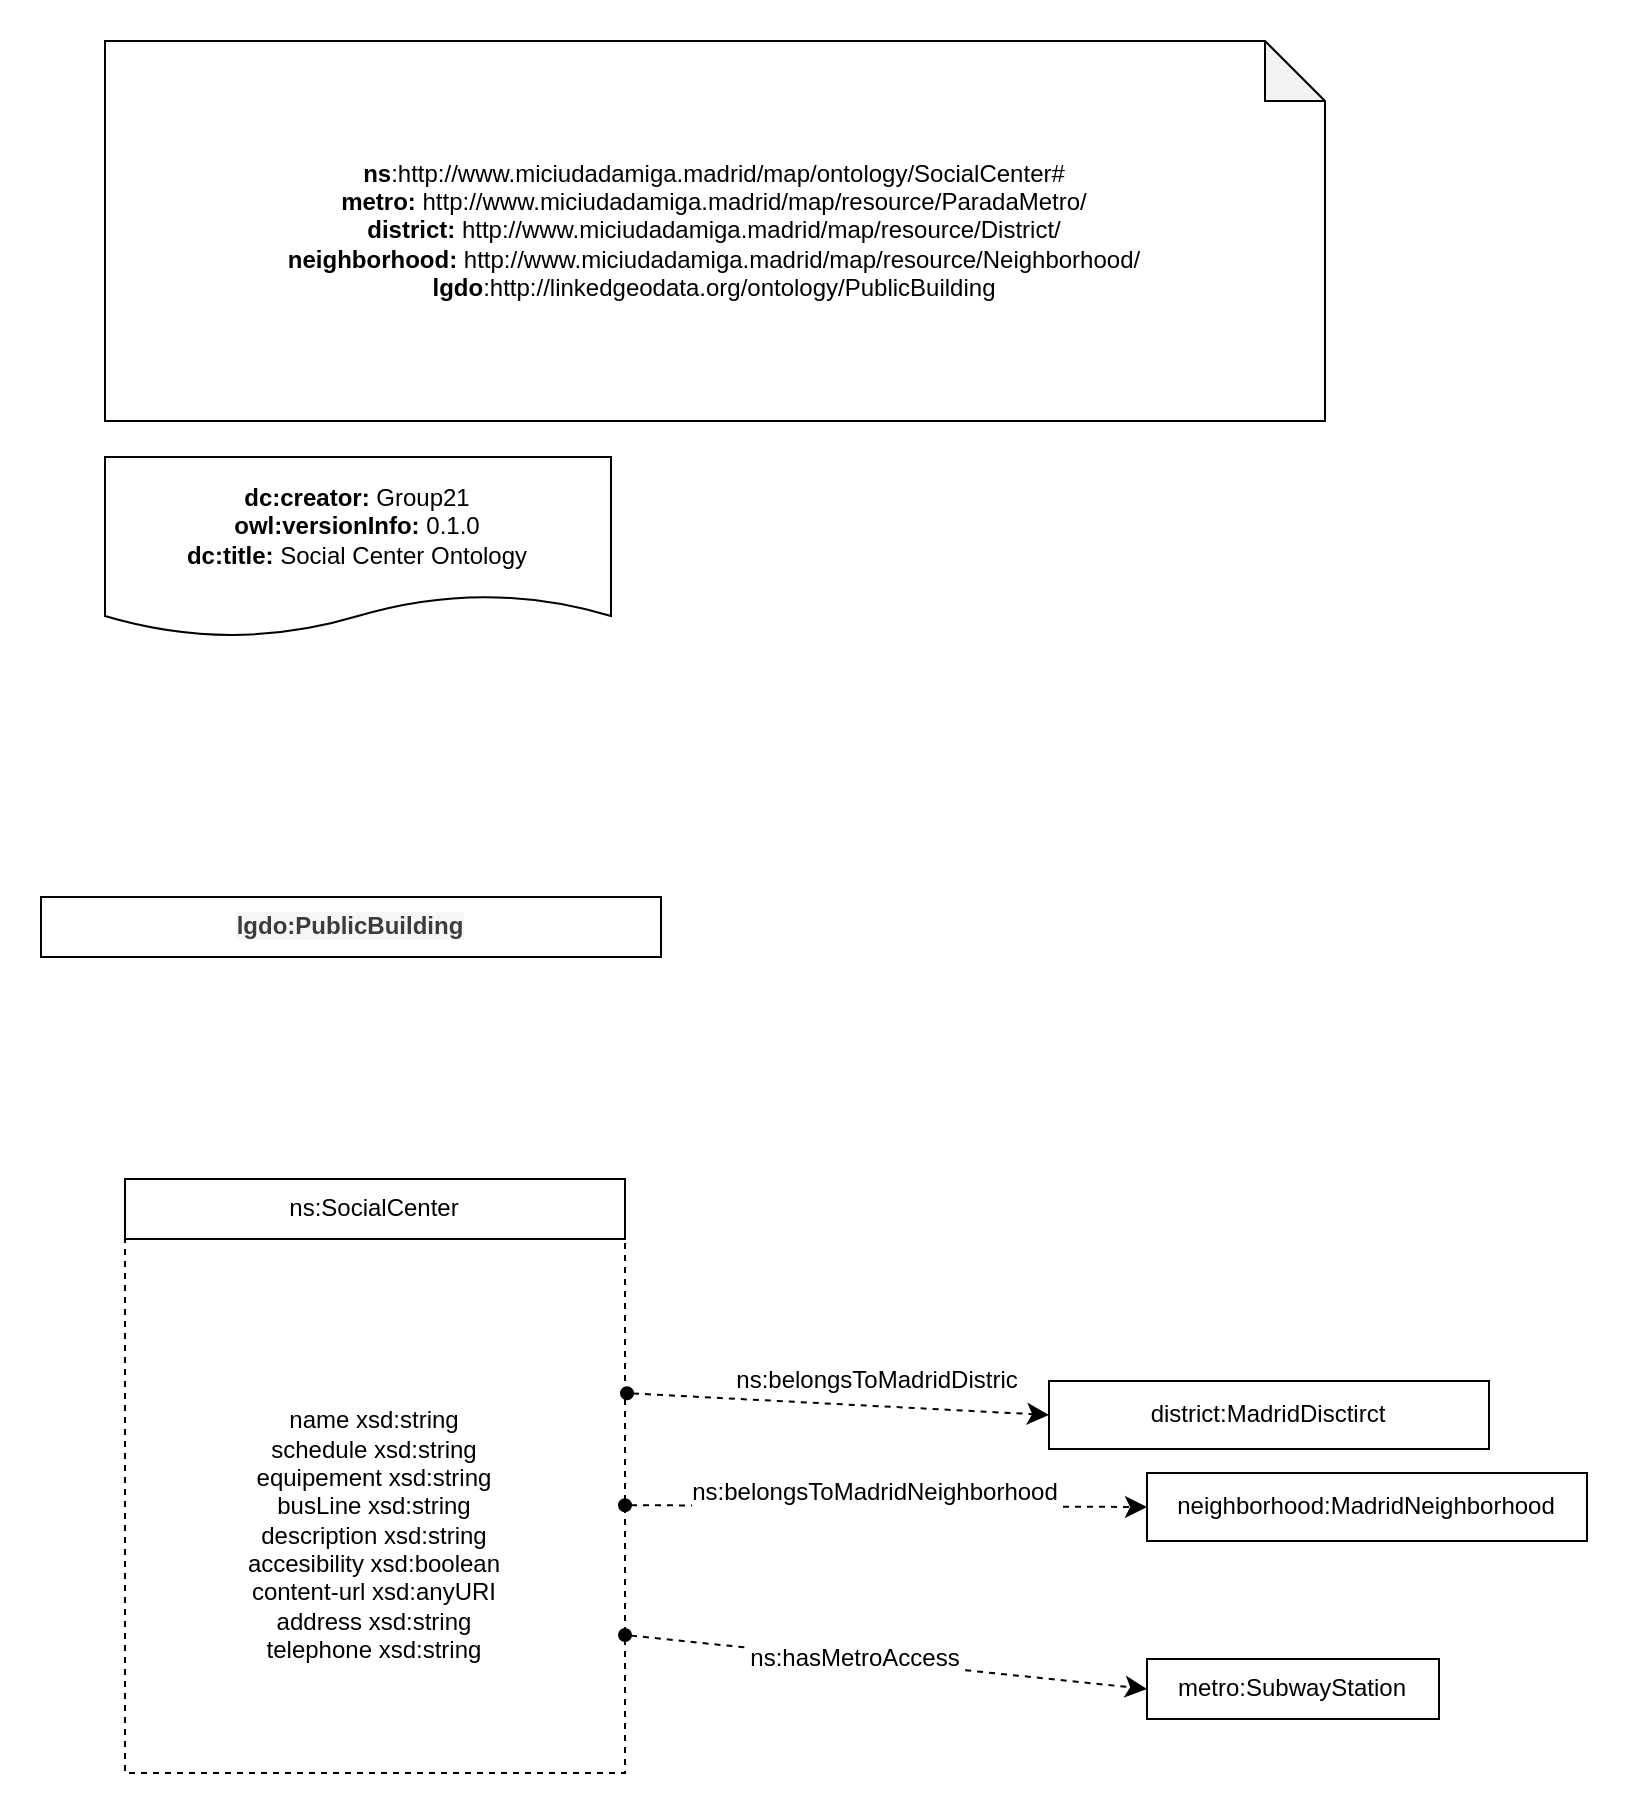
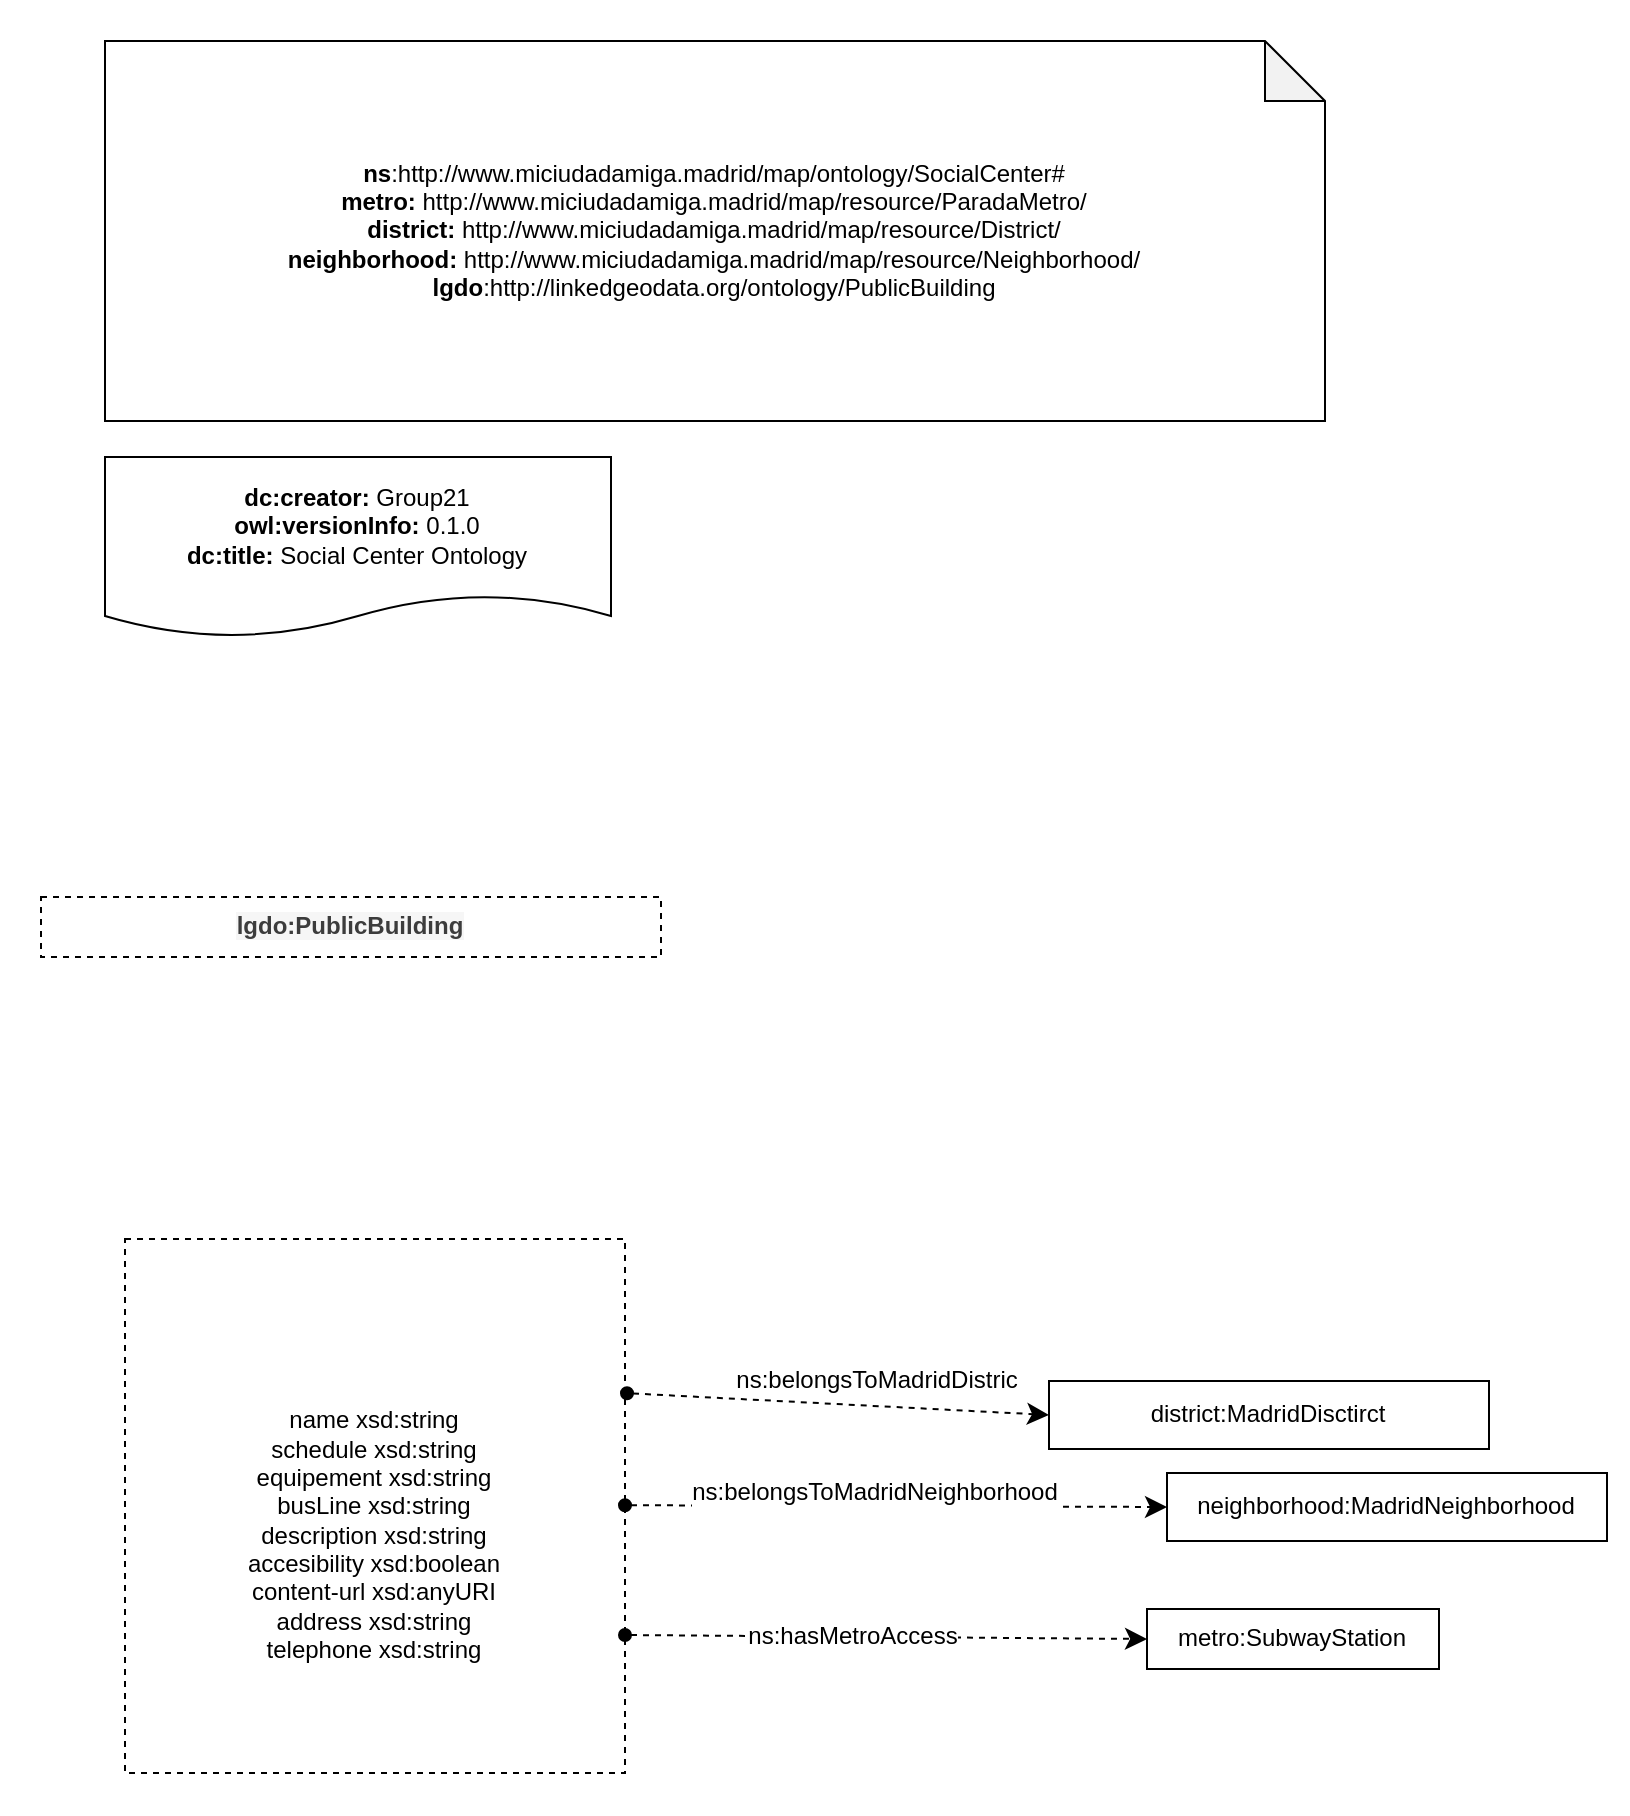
node "lgdo:PublicBuilding": style solid -> dashed
node "ns:SocialCenter": removed
node "neighborhood:MadridNeighborhood": moved (1367, 1507) -> (1387, 1507)
node "metro:SubwayStation": moved (1293, 1689) -> (1293, 1639)
